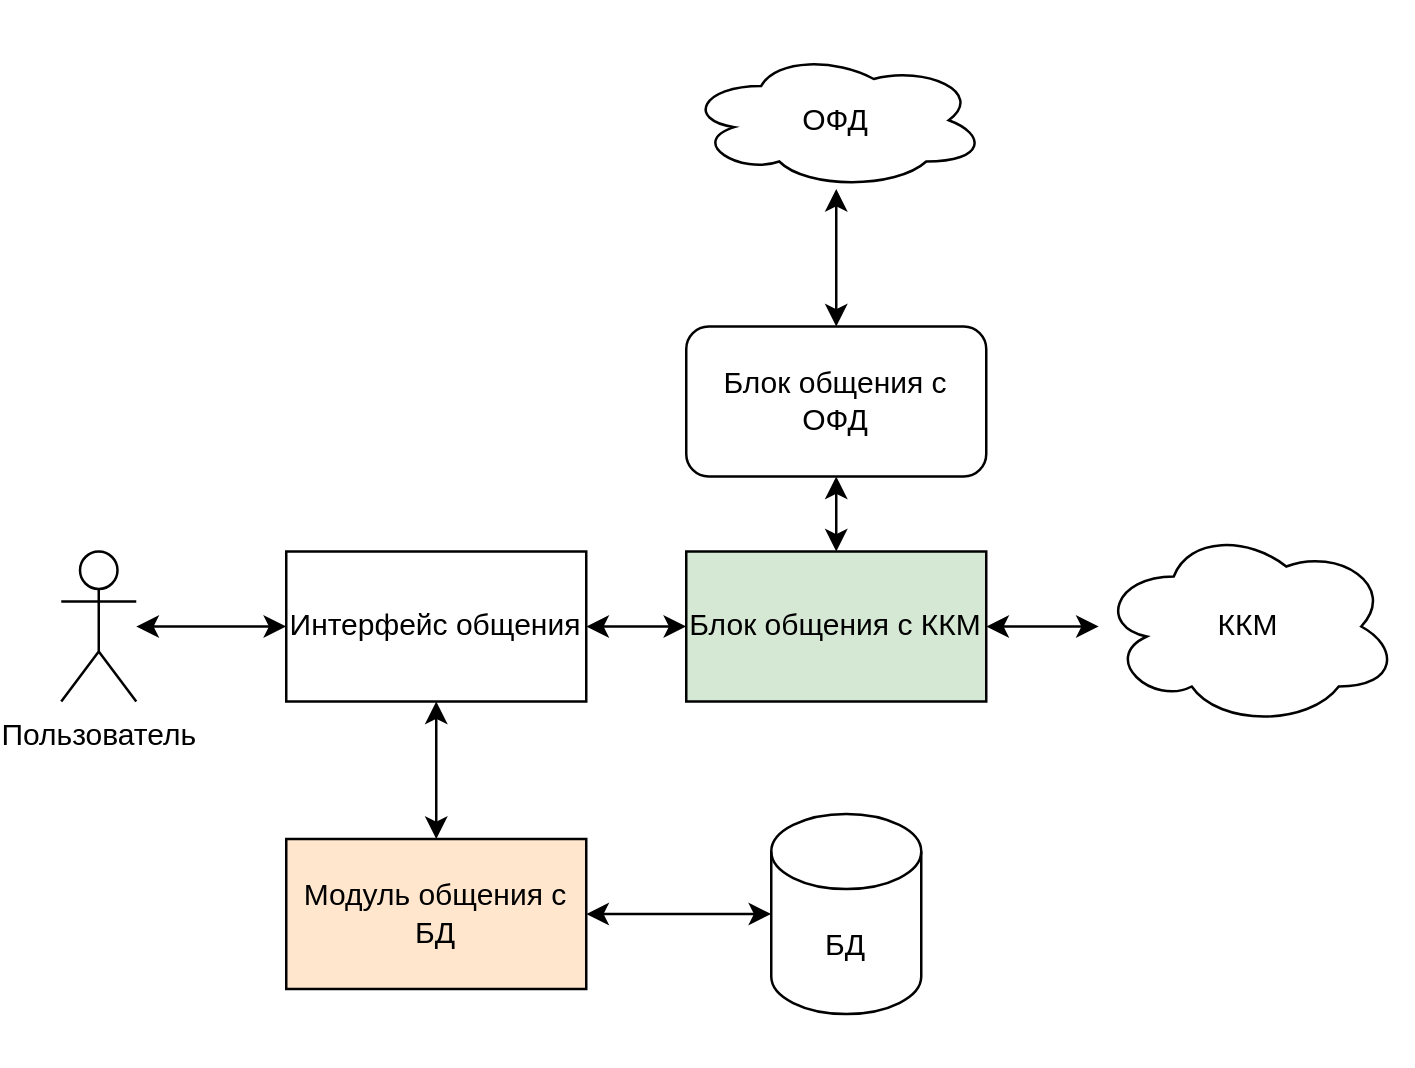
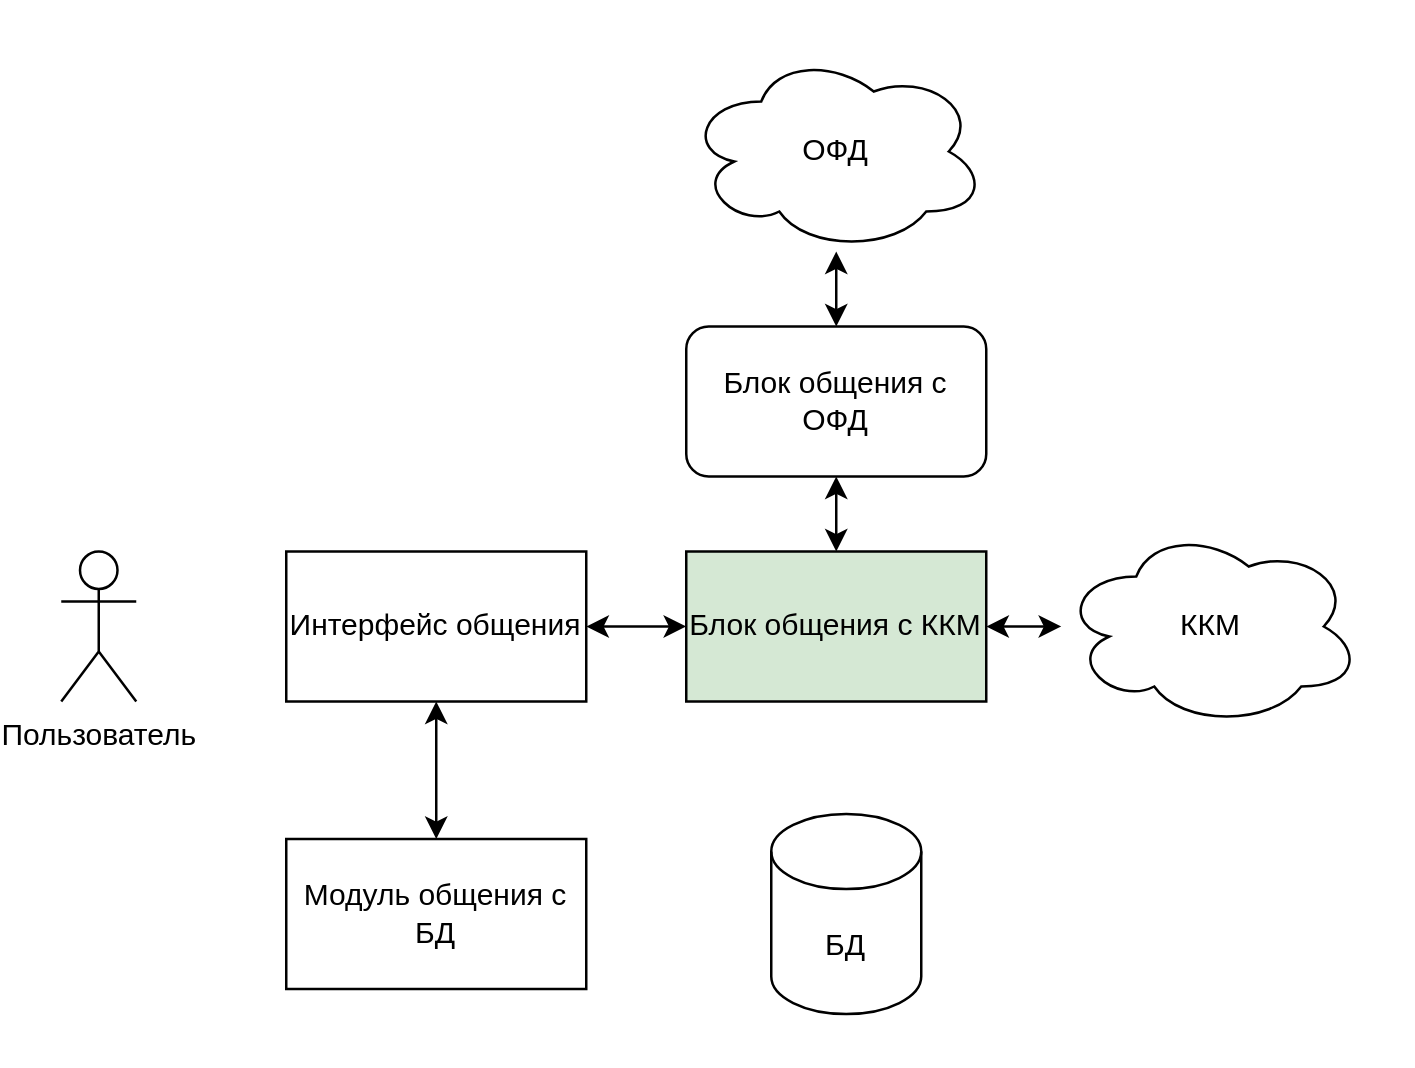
node "ОФД": size 300x138 -> 300x200
edge "Пользователь" -- "Интерфейс общения": removed
node "ККМ": moved (1249, 626) -> (1211, 626)
node "Модуль общения с БД": fillcolor #ffe6cc -> #ffffff
edge "Модуль общения с БД" -- "БД": removed
